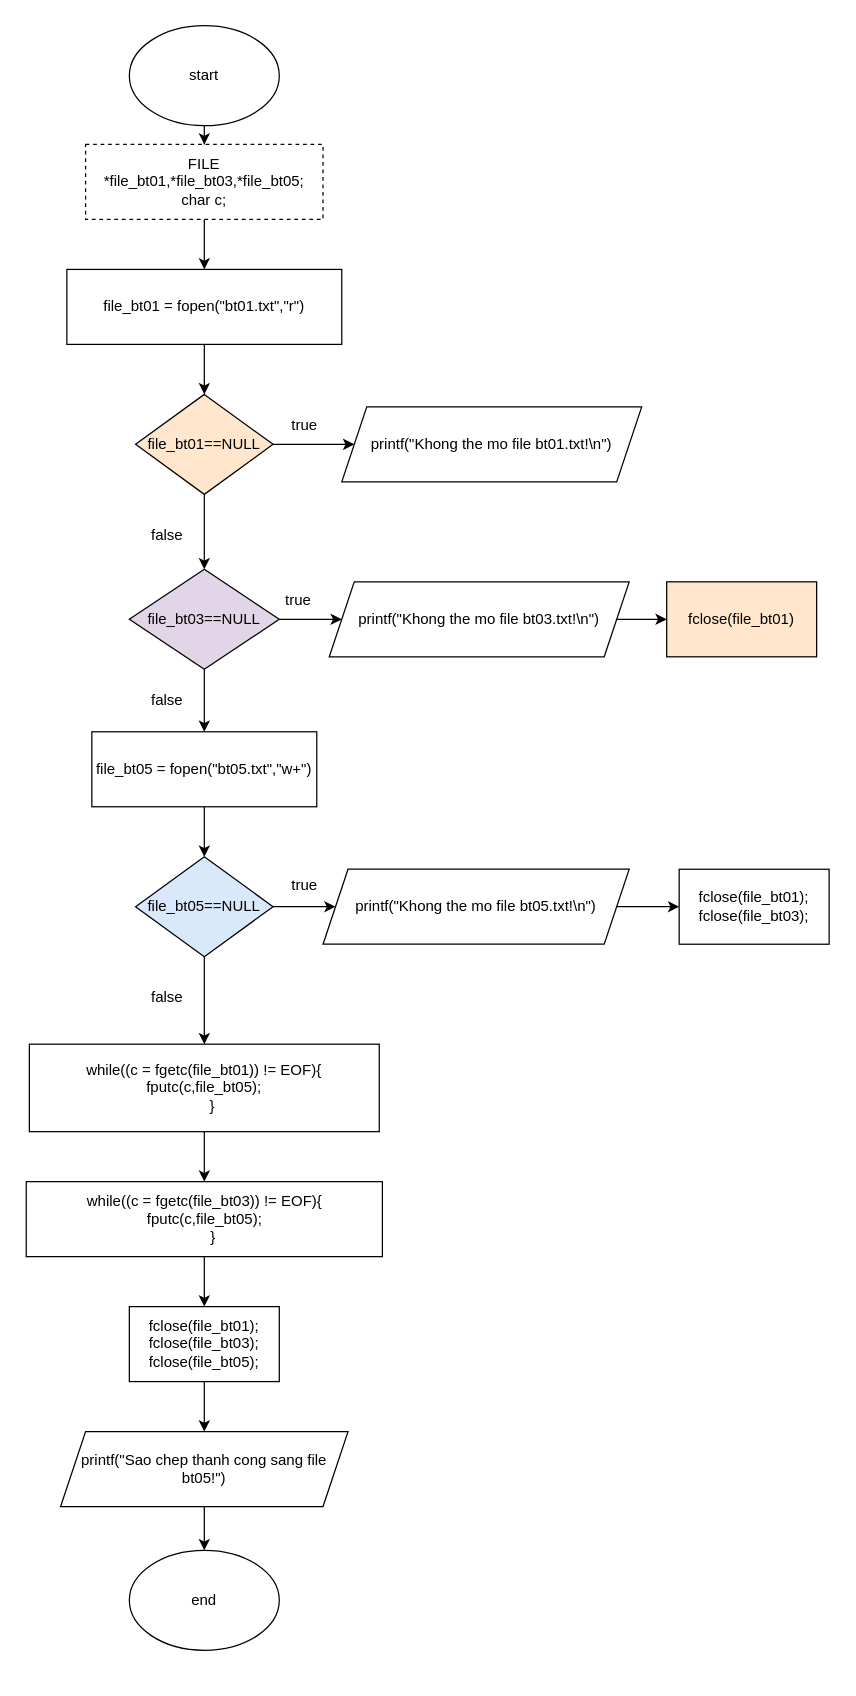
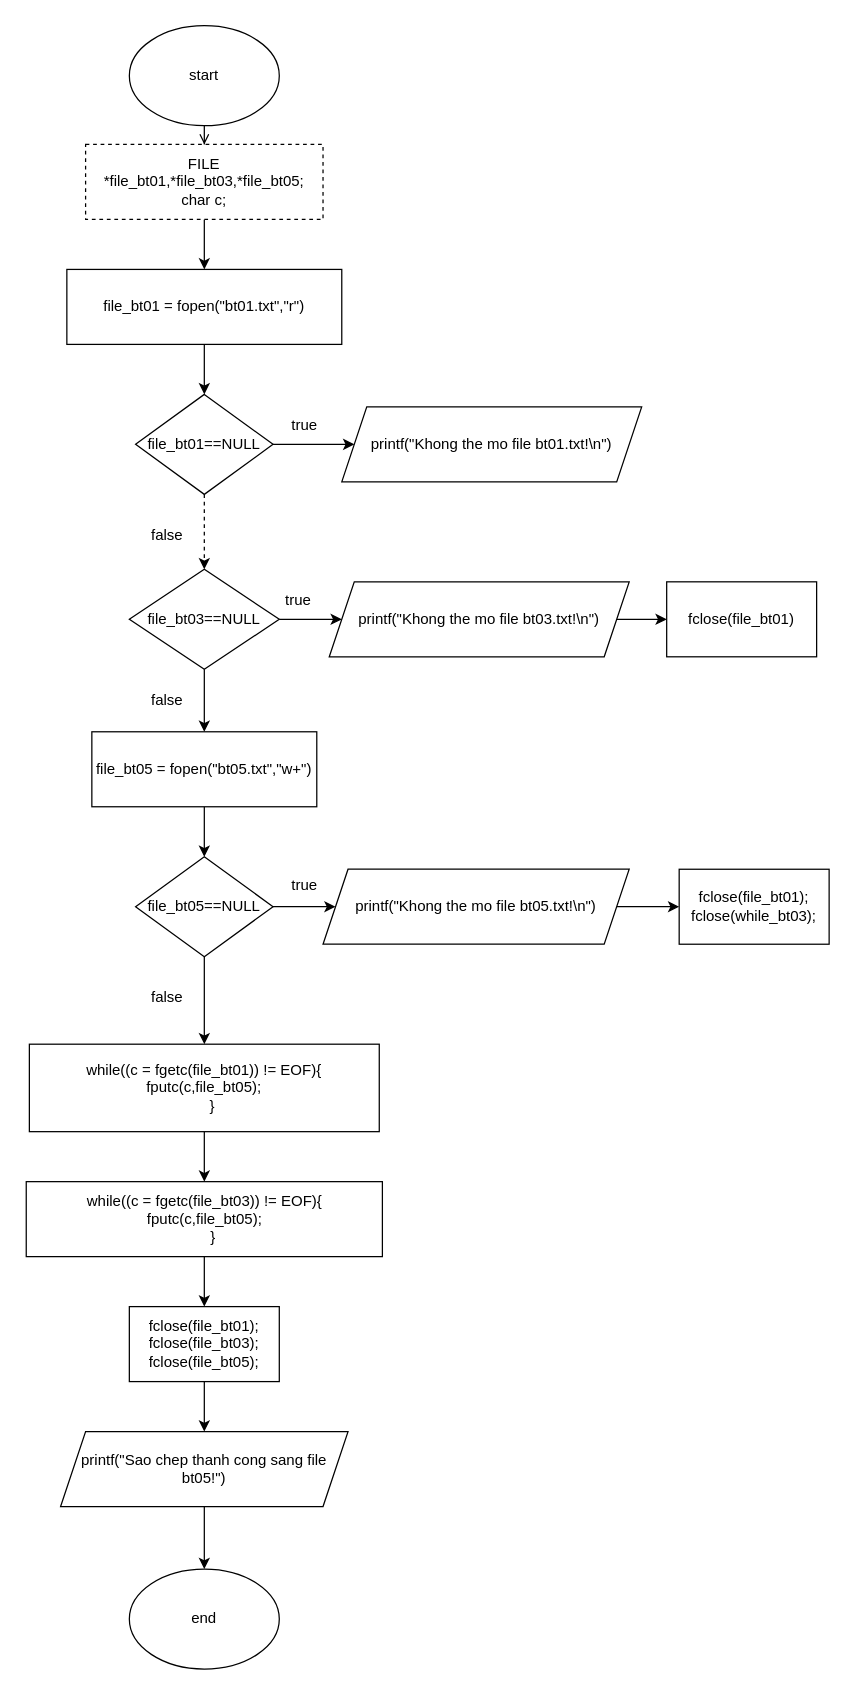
edge "start" -> "FILE *file_bt01,*file_bt03,*file_bt05; char c;": arrowhead classic -> open
node "file_bt01==NULL": fillcolor #ffe6cc -> #ffffff
edge "file_bt01==NULL" -> "file_bt03==NULL": style solid -> dashed
node "file_bt03==NULL": fillcolor #e1d5e7 -> #ffffff
node "fclose(file_bt01)": fillcolor #ffe6cc -> #ffffff
node "file_bt05==NULL": fillcolor #dae8fc -> #ffffff
node "fclose(file_bt01); fclose(file_bt03);": label "fclose(file_bt01); fclose(file_bt03);" -> "fclose(file_bt01); fclose(while_bt03);"
node "end": moved (204, 1601) -> (204, 1619)
